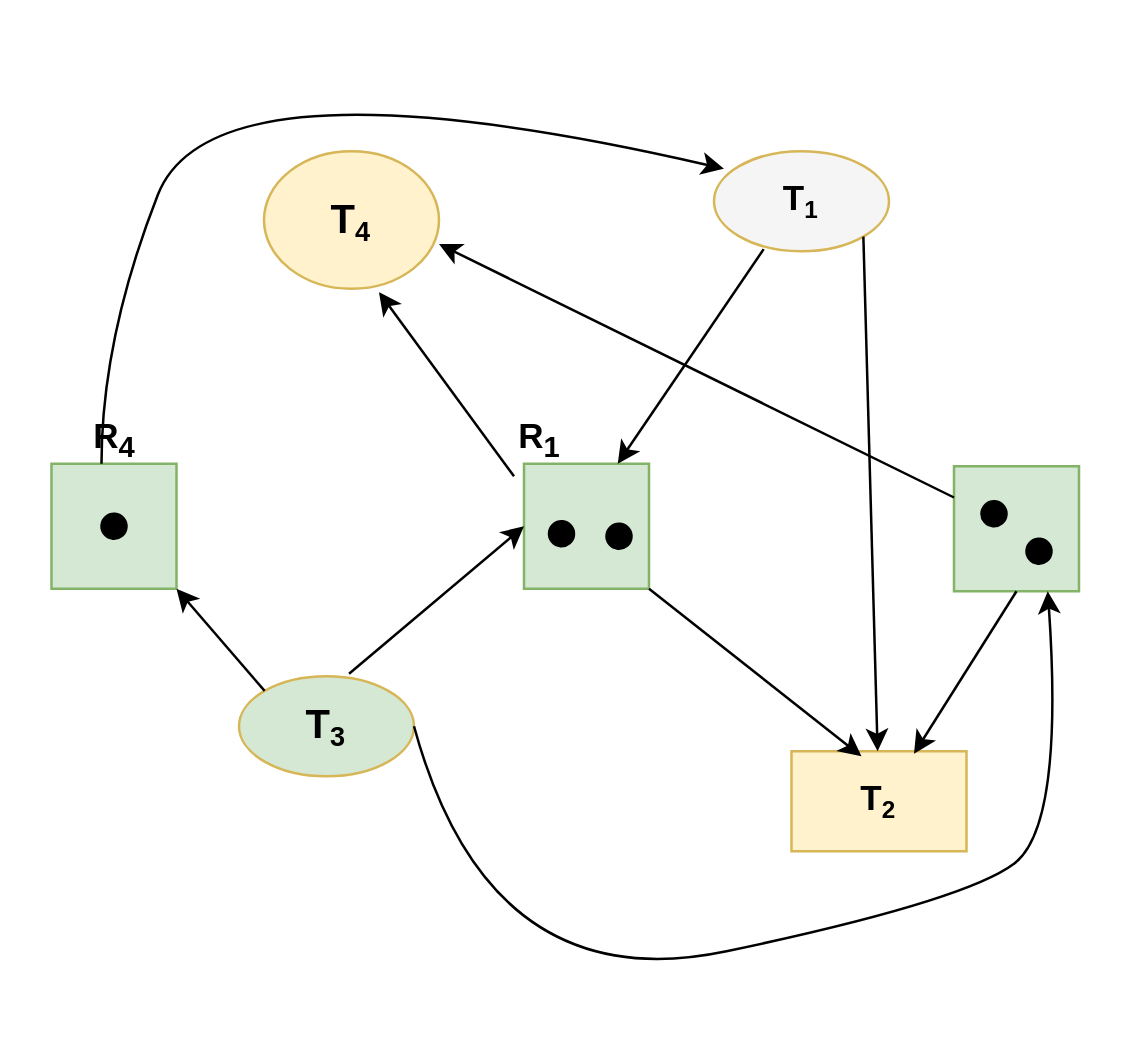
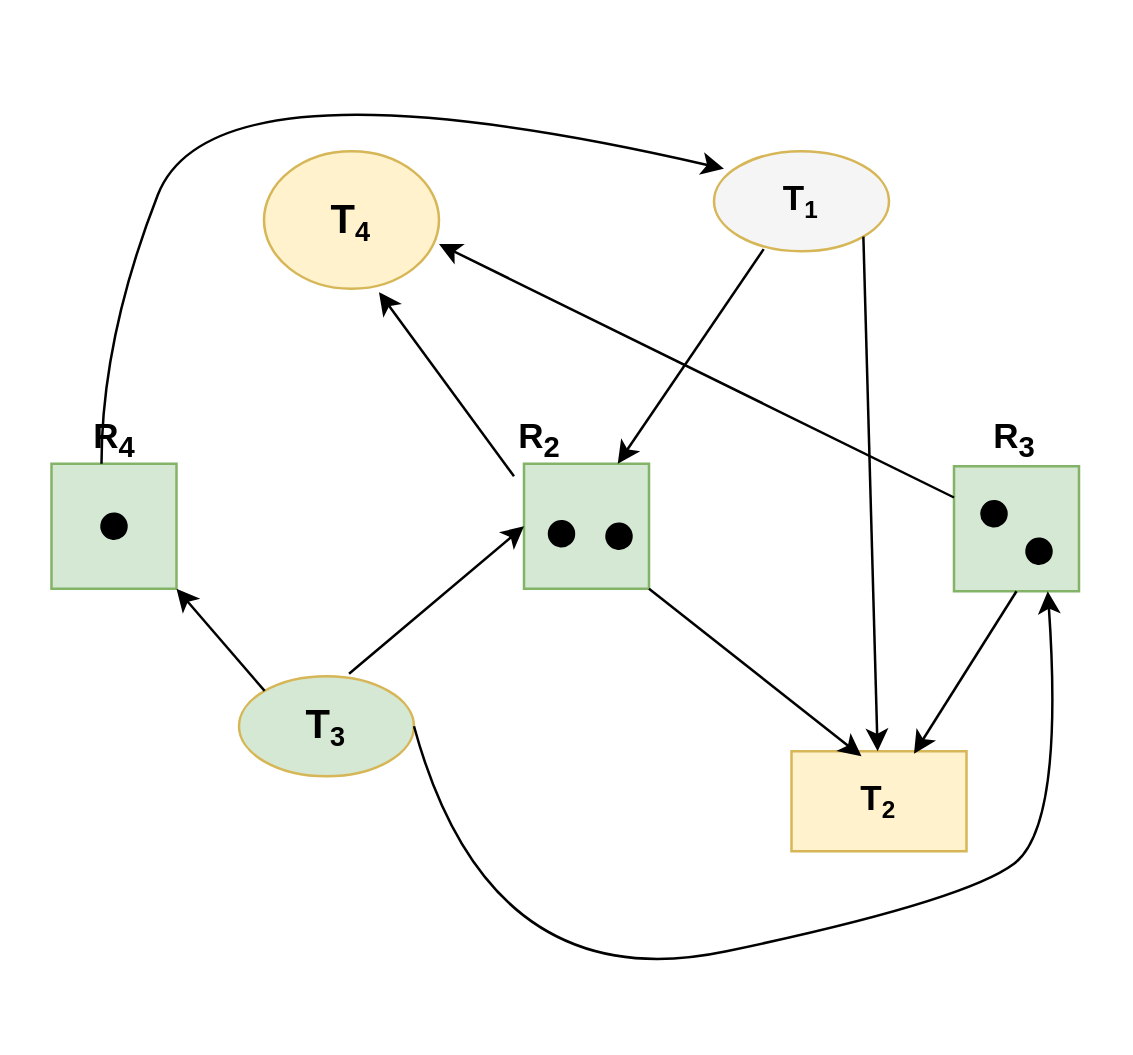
node "R1": label "R1" -> "R2"
node "R3": added
